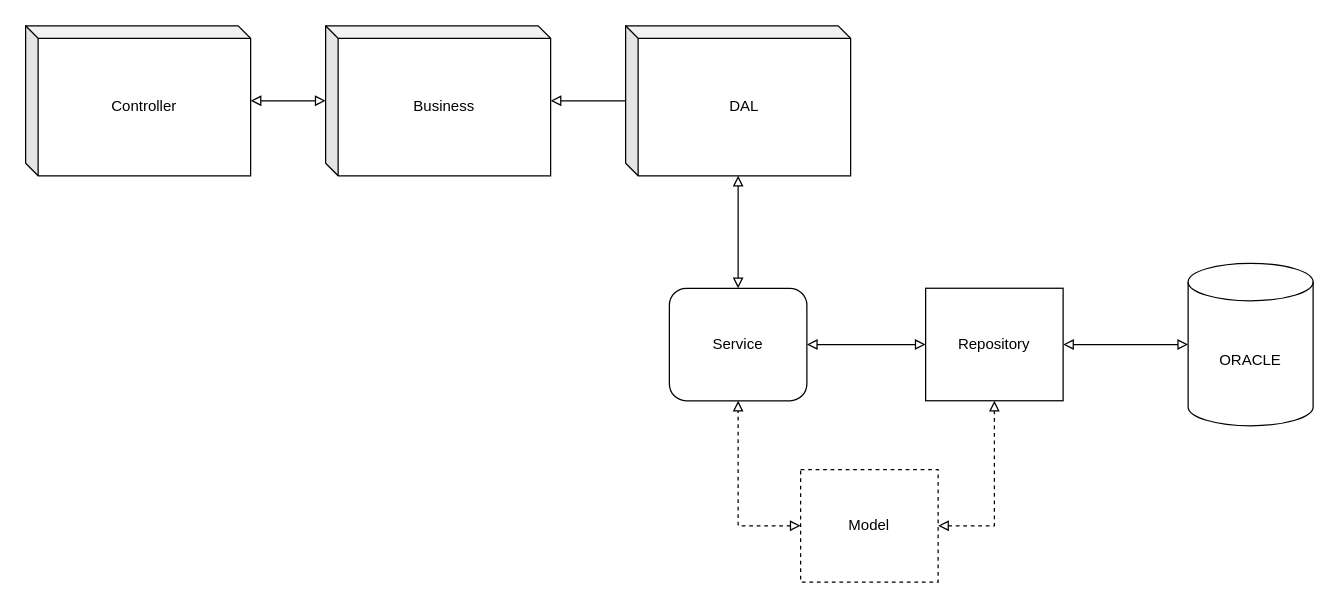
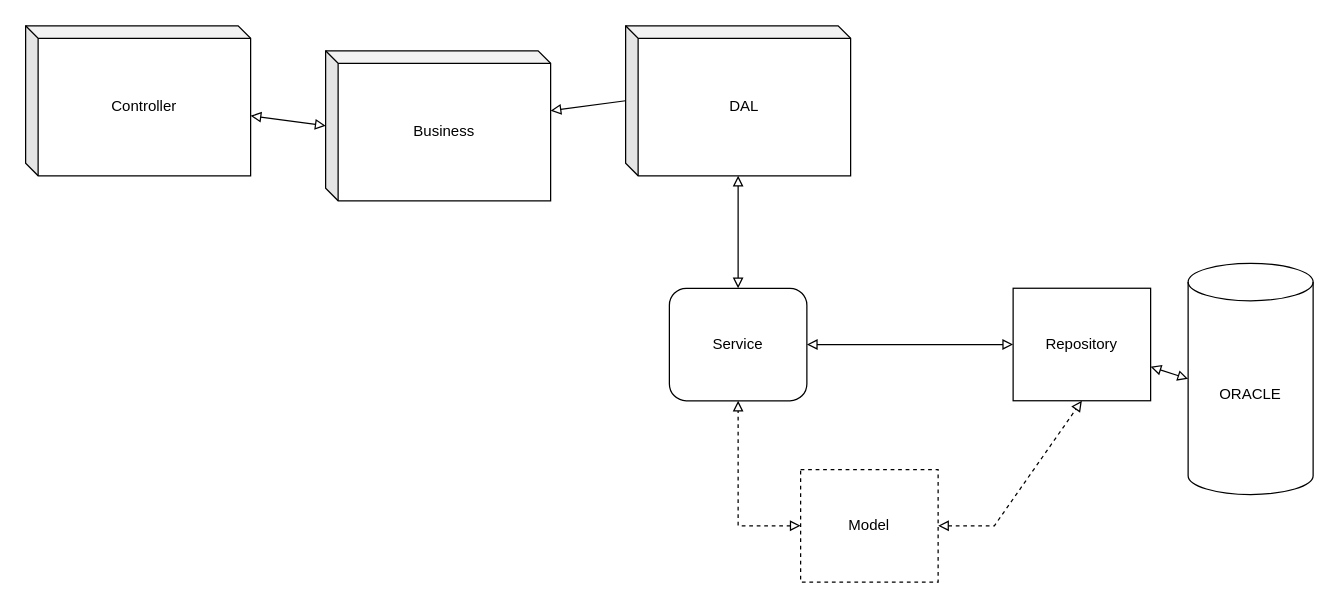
node "Business": moved (438, 101) -> (438, 126)
node "Repository": moved (994, 344) -> (1082, 344)
node "ORACLE": size 125x163 -> 125x231
